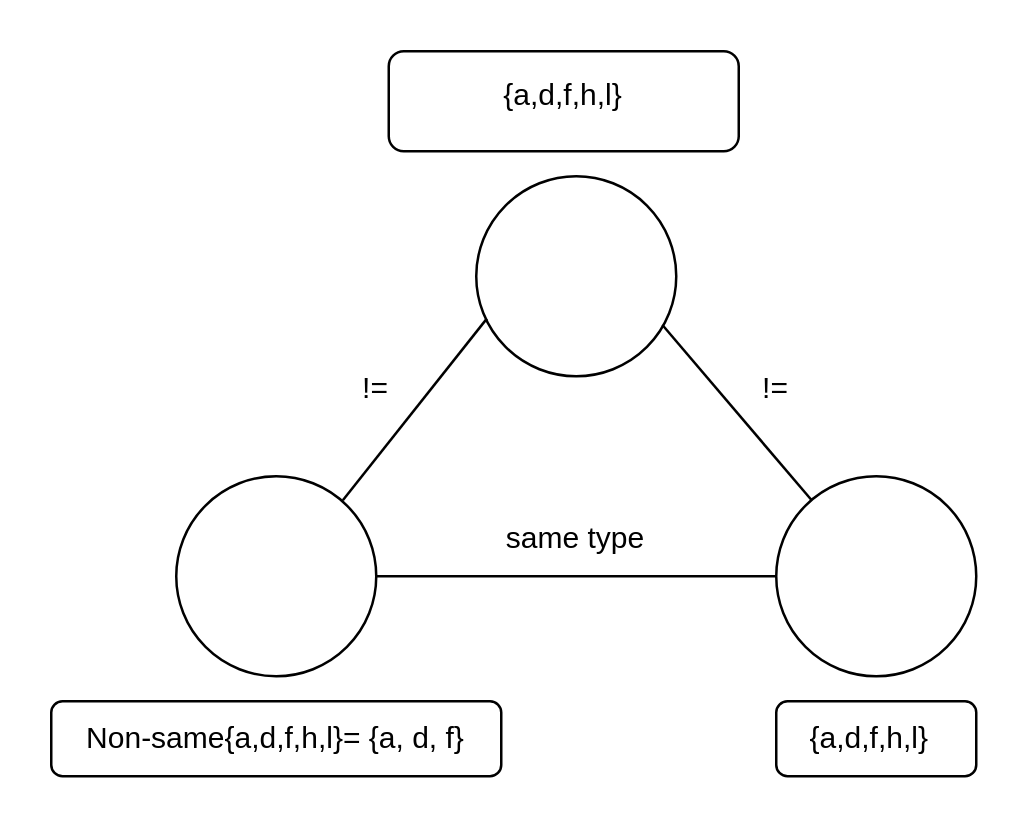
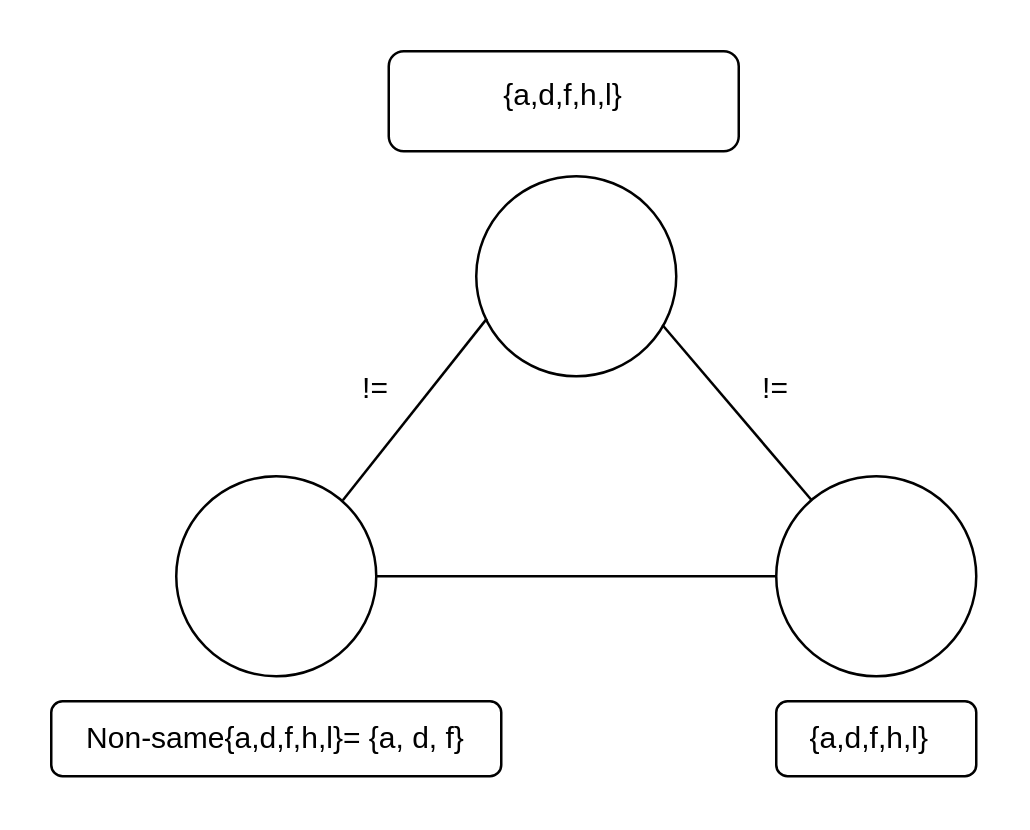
node "same type": removed
